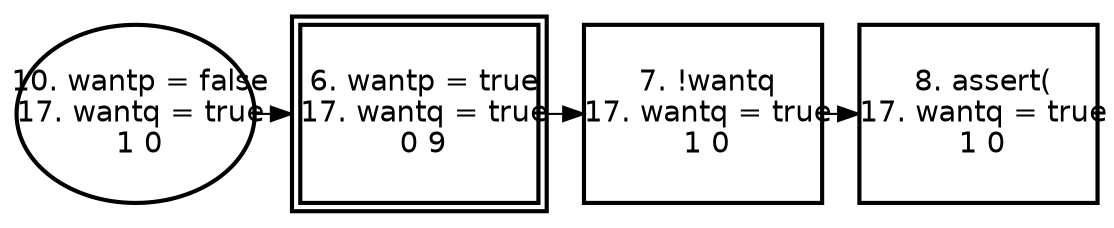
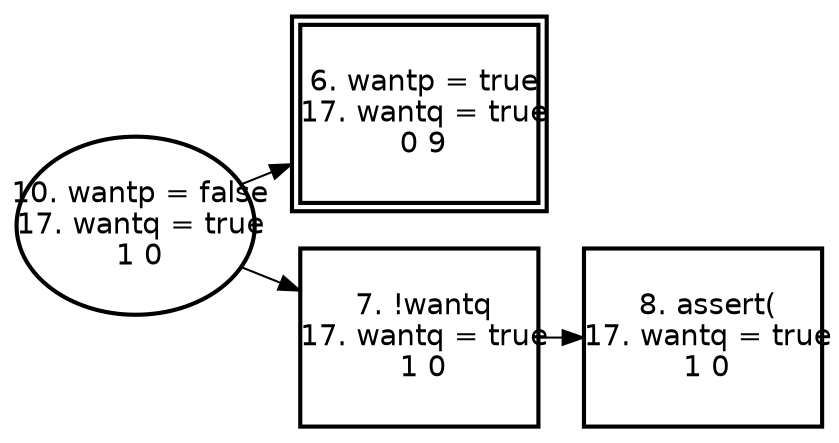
edge "6. wantp = true 17. wantq = true 0 9" -> "7. !wantq 17. wantq = true 1 0": now "10. wantp = false 17. wantq = true 1 0" -> "7. !wantq 17. wantq = true 1 0"
